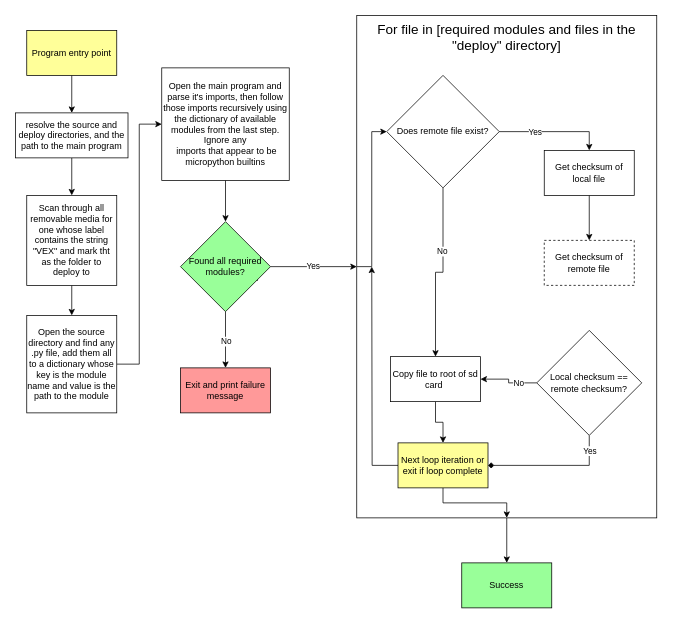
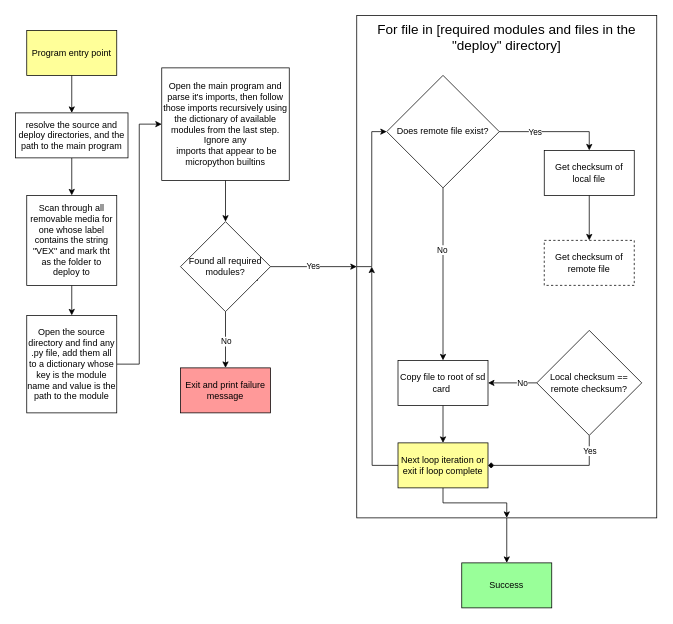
node "Found all required modules?": fillcolor #99ff99 -> #ffffff
node "Copy file to root of sd card": moved (435, 379) -> (443, 383)
